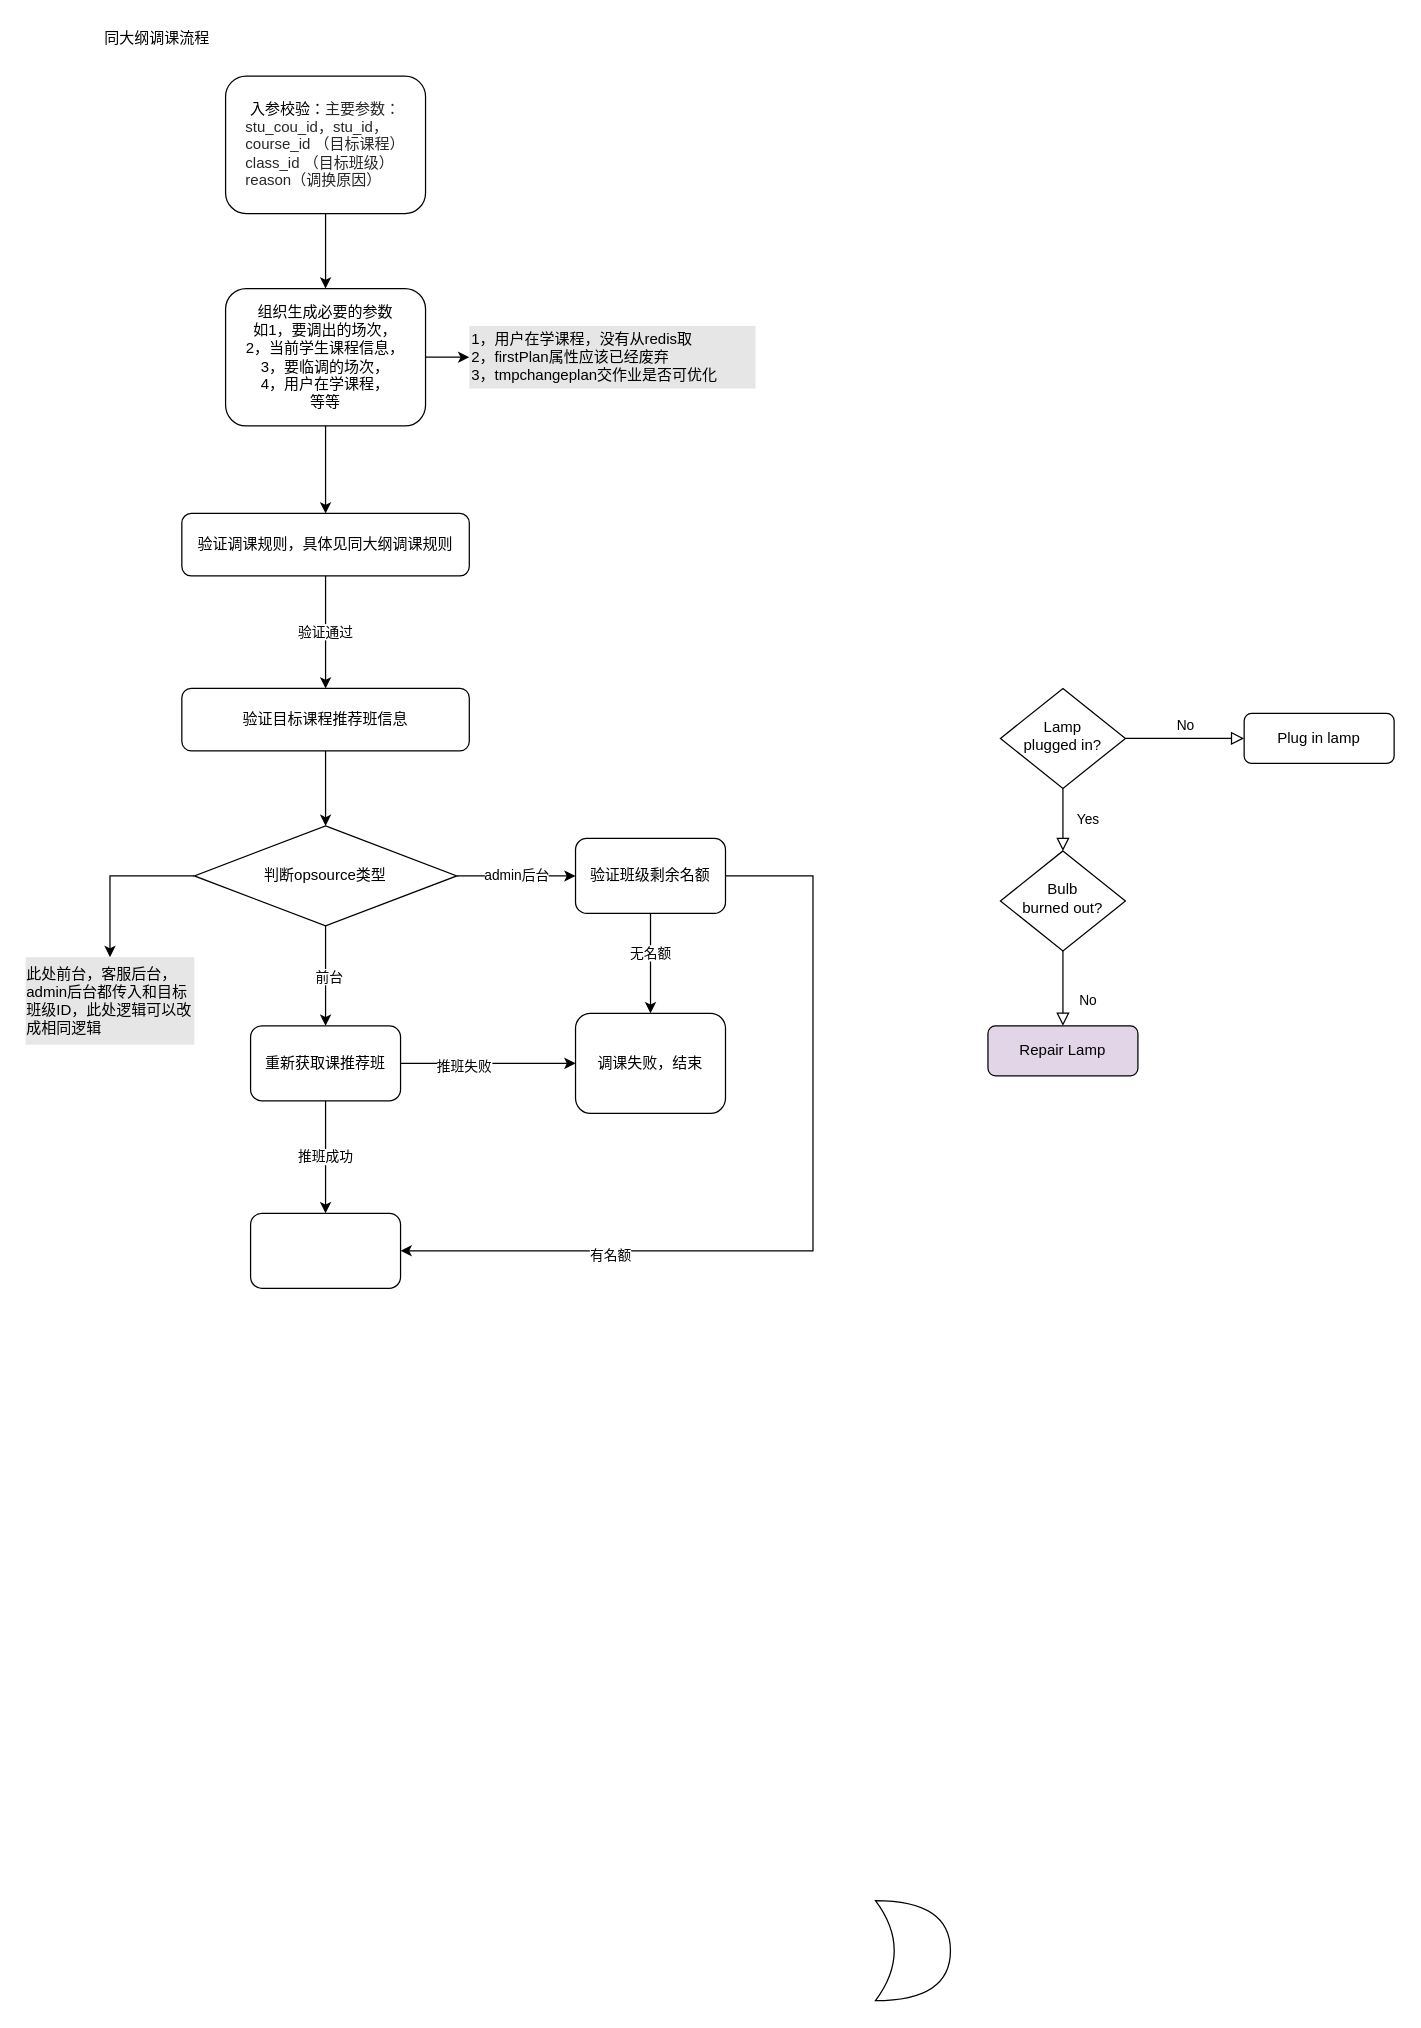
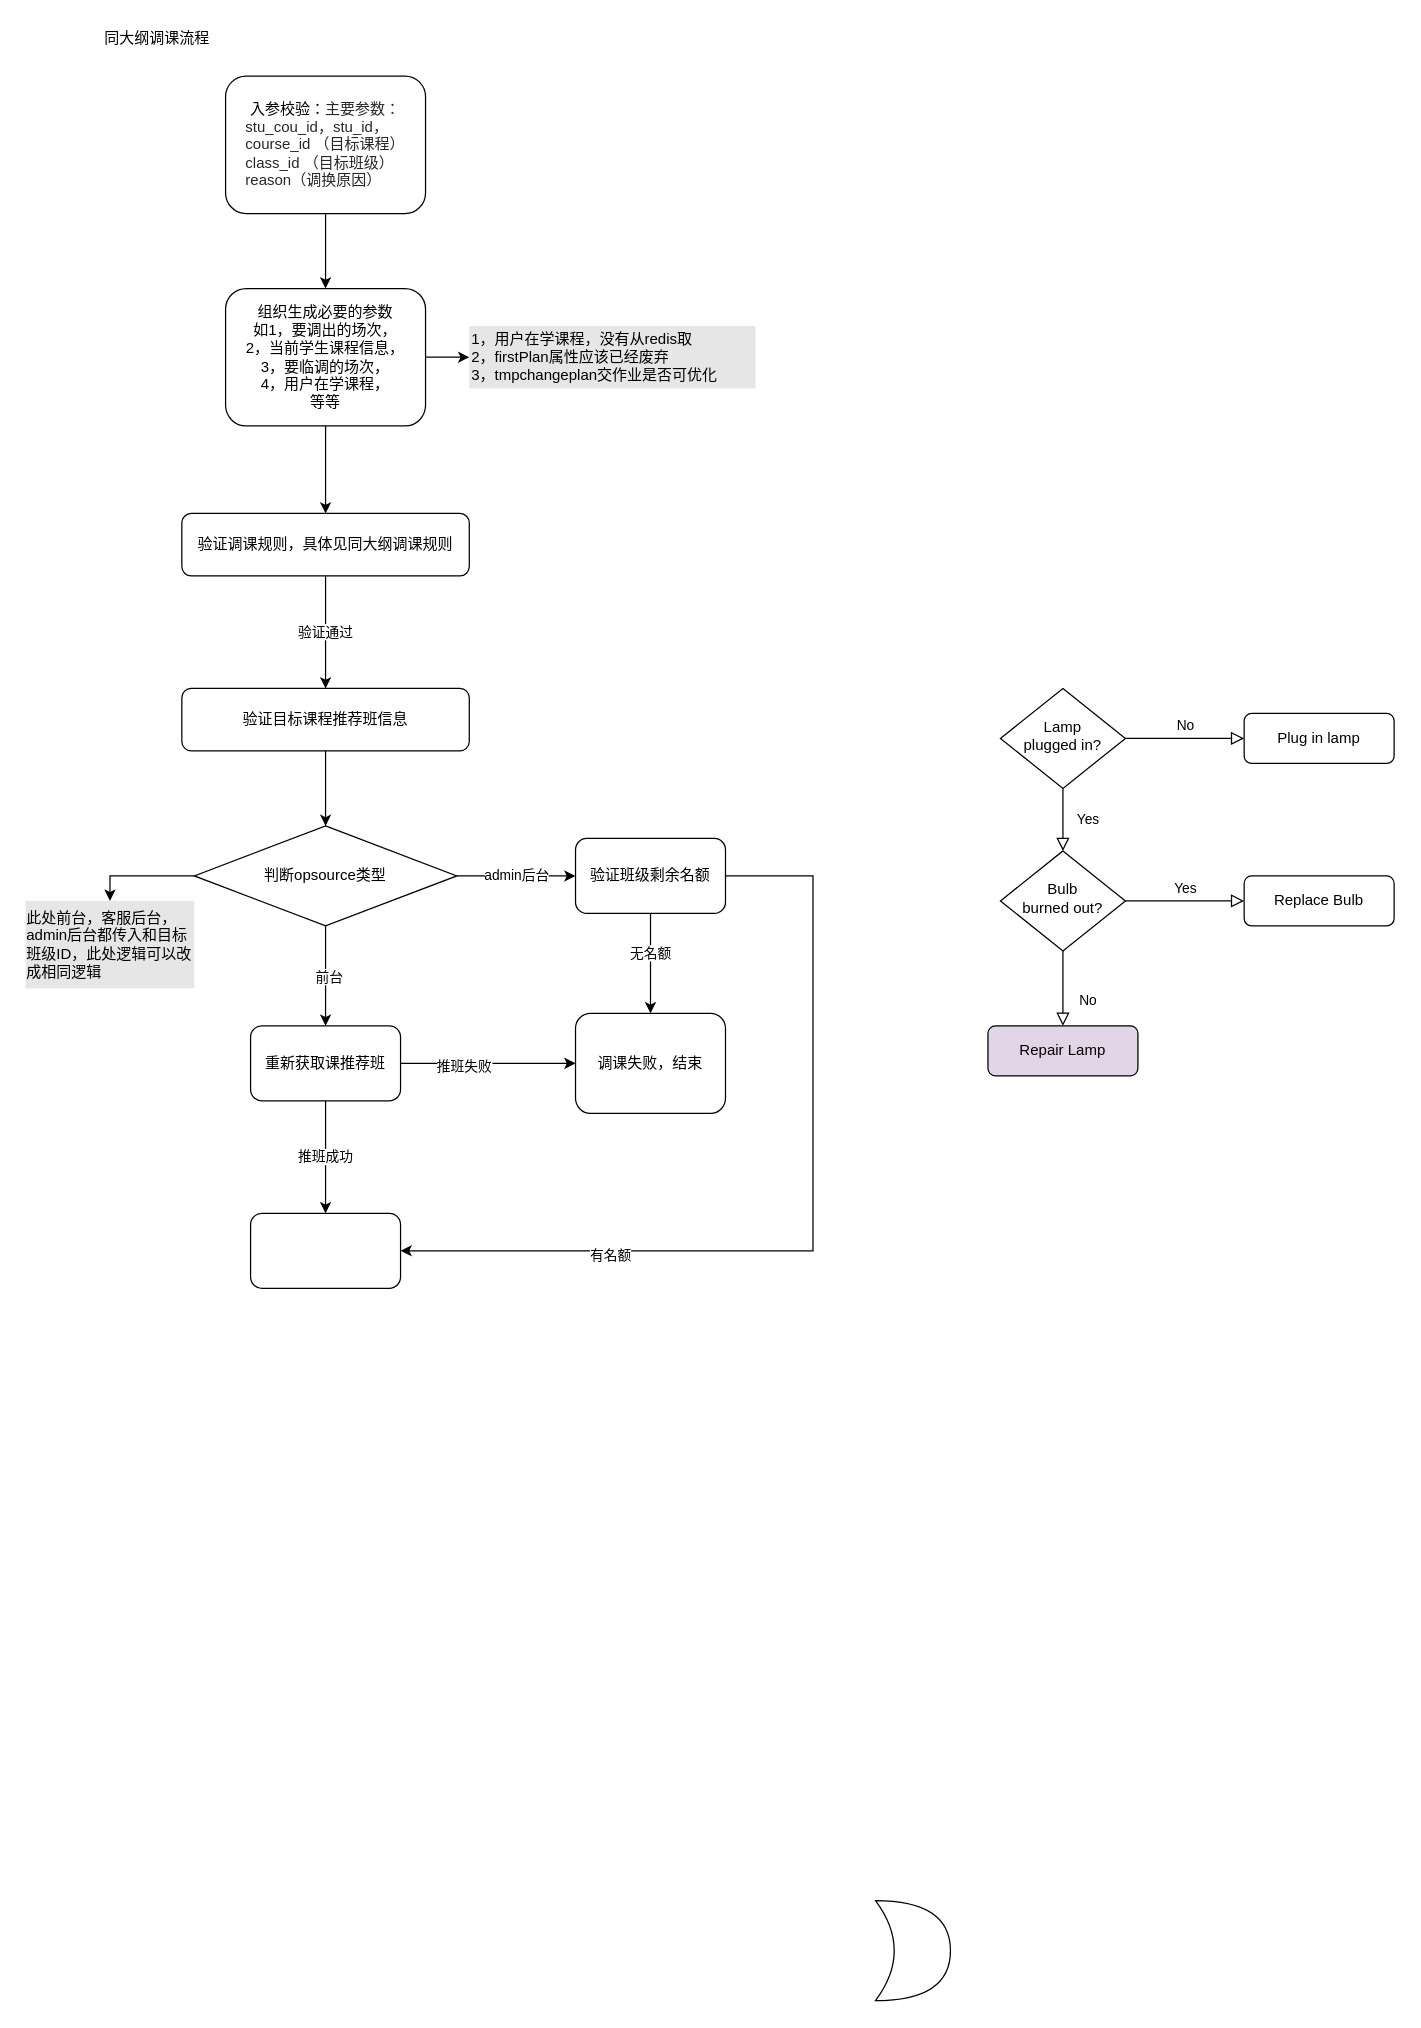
edge "Bulb burned out?" -> "Replace Bulb": added, label "Yes"
node "Replace Bulb": added
node "此处前台，客服后台， admin后台都传入和目标班级ID，此处逻辑可以改成相同逻辑": moved (110, 1001) -> (110, 944)
